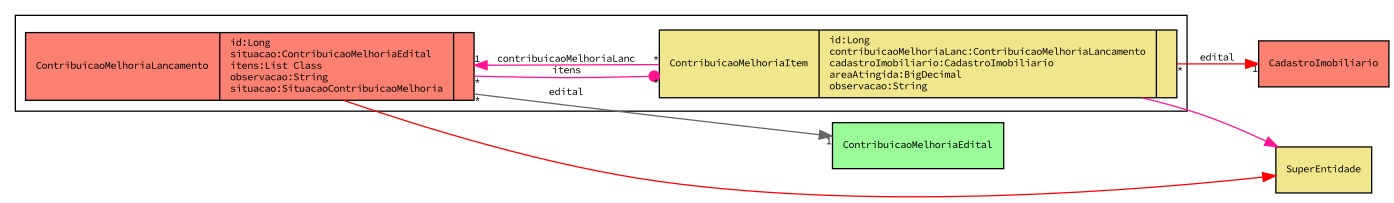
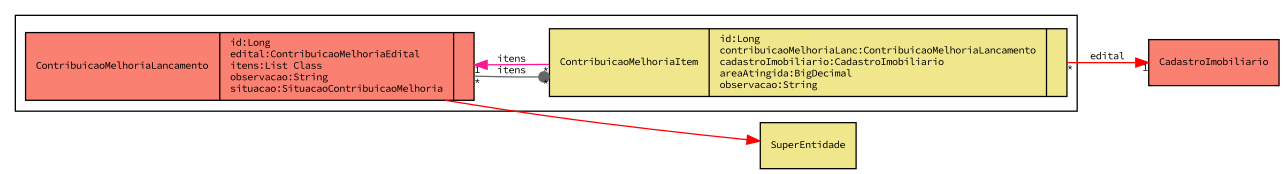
node "ContribuicaoMelhoriaLancamento": text "situacao:ContribuicaoMelhoriaEdital" -> "edital:ContribuicaoMelhoriaEdital"
edge "ContribuicaoMelhoriaItem" -> "ContribuicaoMelhoriaLancamento": label "contribuicaoMelhoriaLanc" -> "itens"
edge "ContribuicaoMelhoriaLancamento" -> "ContribuicaoMelhoriaItem": color deeppink -> gray40
edge "ContribuicaoMelhoriaItem" -> "SuperEntidade": removed
node "ContribuicaoMelhoriaEdital": removed
